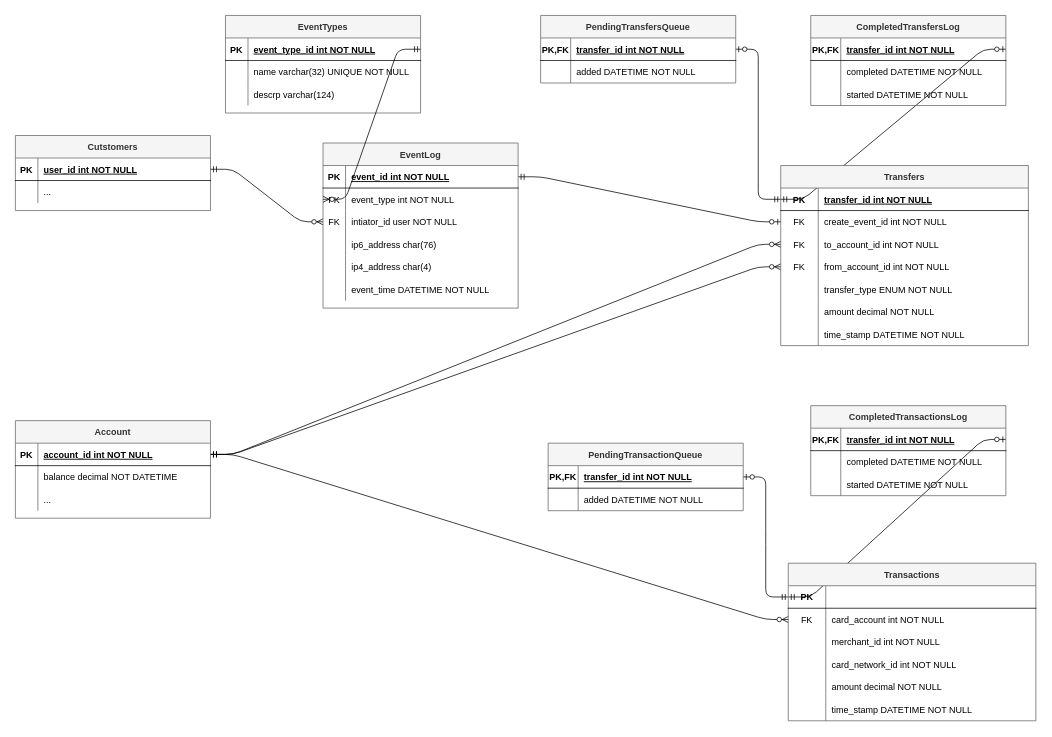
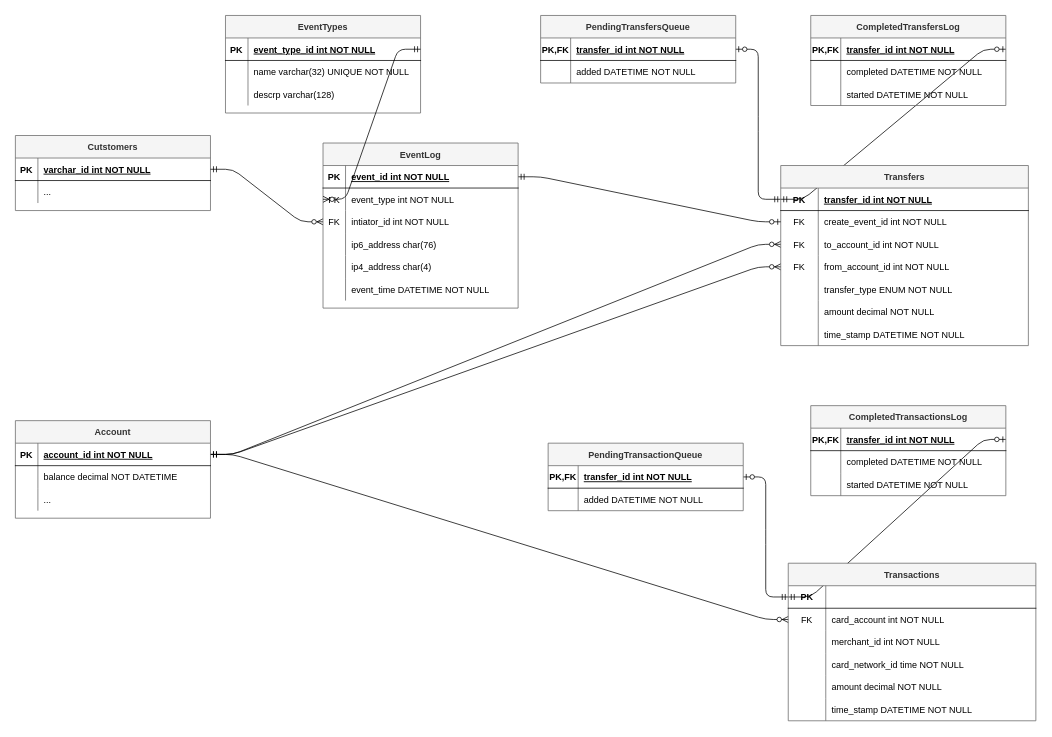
node "descrp varchar(124)": label "descrp varchar(124)" -> "descrp varchar(128)"
node "user_id int NOT NULL": label "user_id int NOT NULL" -> "varchar_id int NOT NULL"
node "intiator_id user NOT NULL": label "intiator_id user NOT NULL" -> "intiator_id int NOT NULL"
node "card_network_id int NOT NULL": label "card_network_id int NOT NULL" -> "card_network_id time NOT NULL"
